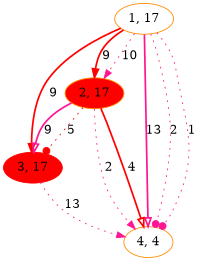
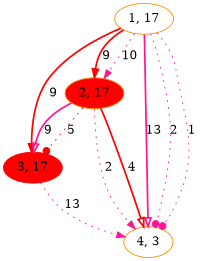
node "4, 4": label "4, 4" -> "4, 3"
